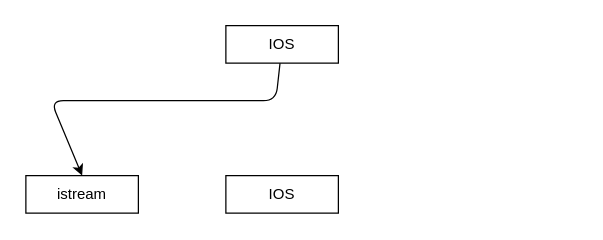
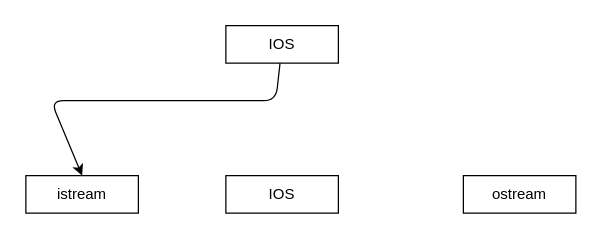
node "ostream": added
